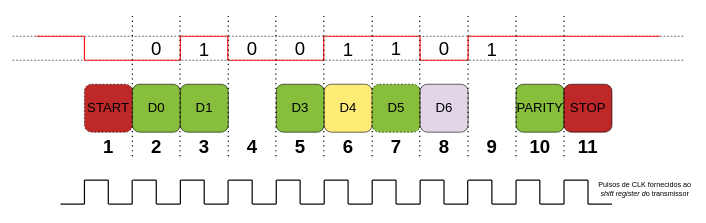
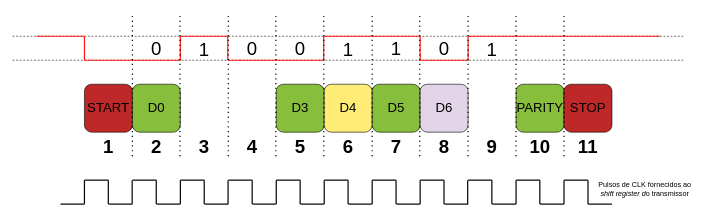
node "START": style dashed -> solid
node "D1": removed
node "D5": style dashed -> solid
